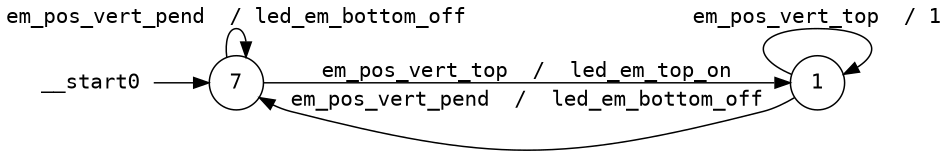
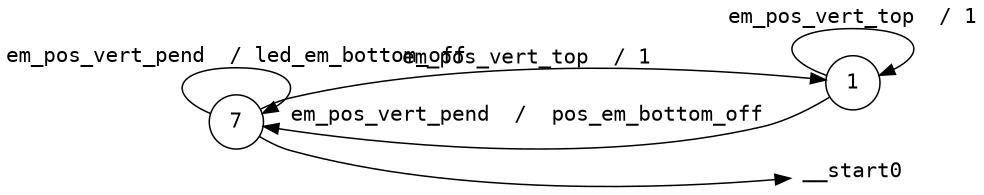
edge "7" -> "1": label "em_pos_vert_top  /  led_em_top_on" -> "em_pos_vert_top  / 1"
edge "__start0" -> "7": reversed
edge "1" -> "7": label "em_pos_vert_pend  /  led_em_bottom_off" -> "em_pos_vert_pend  /  pos_em_bottom_off"
